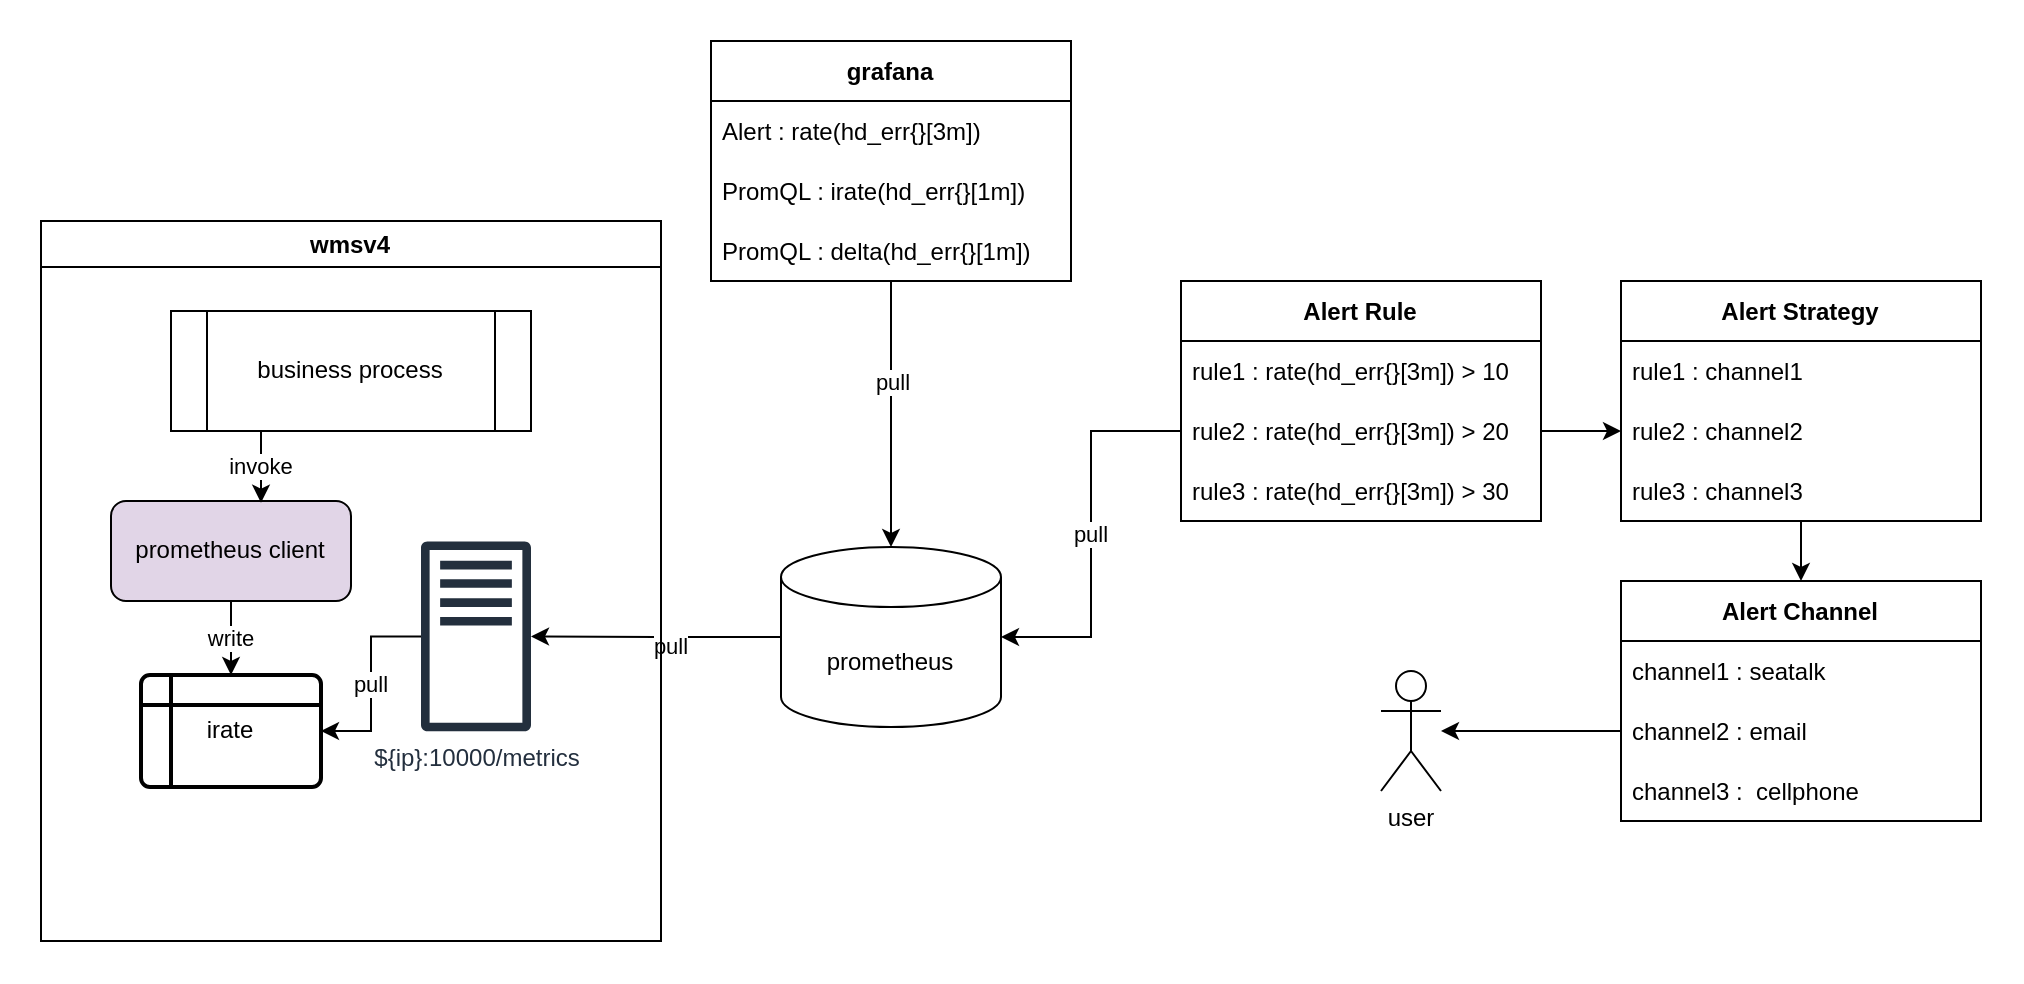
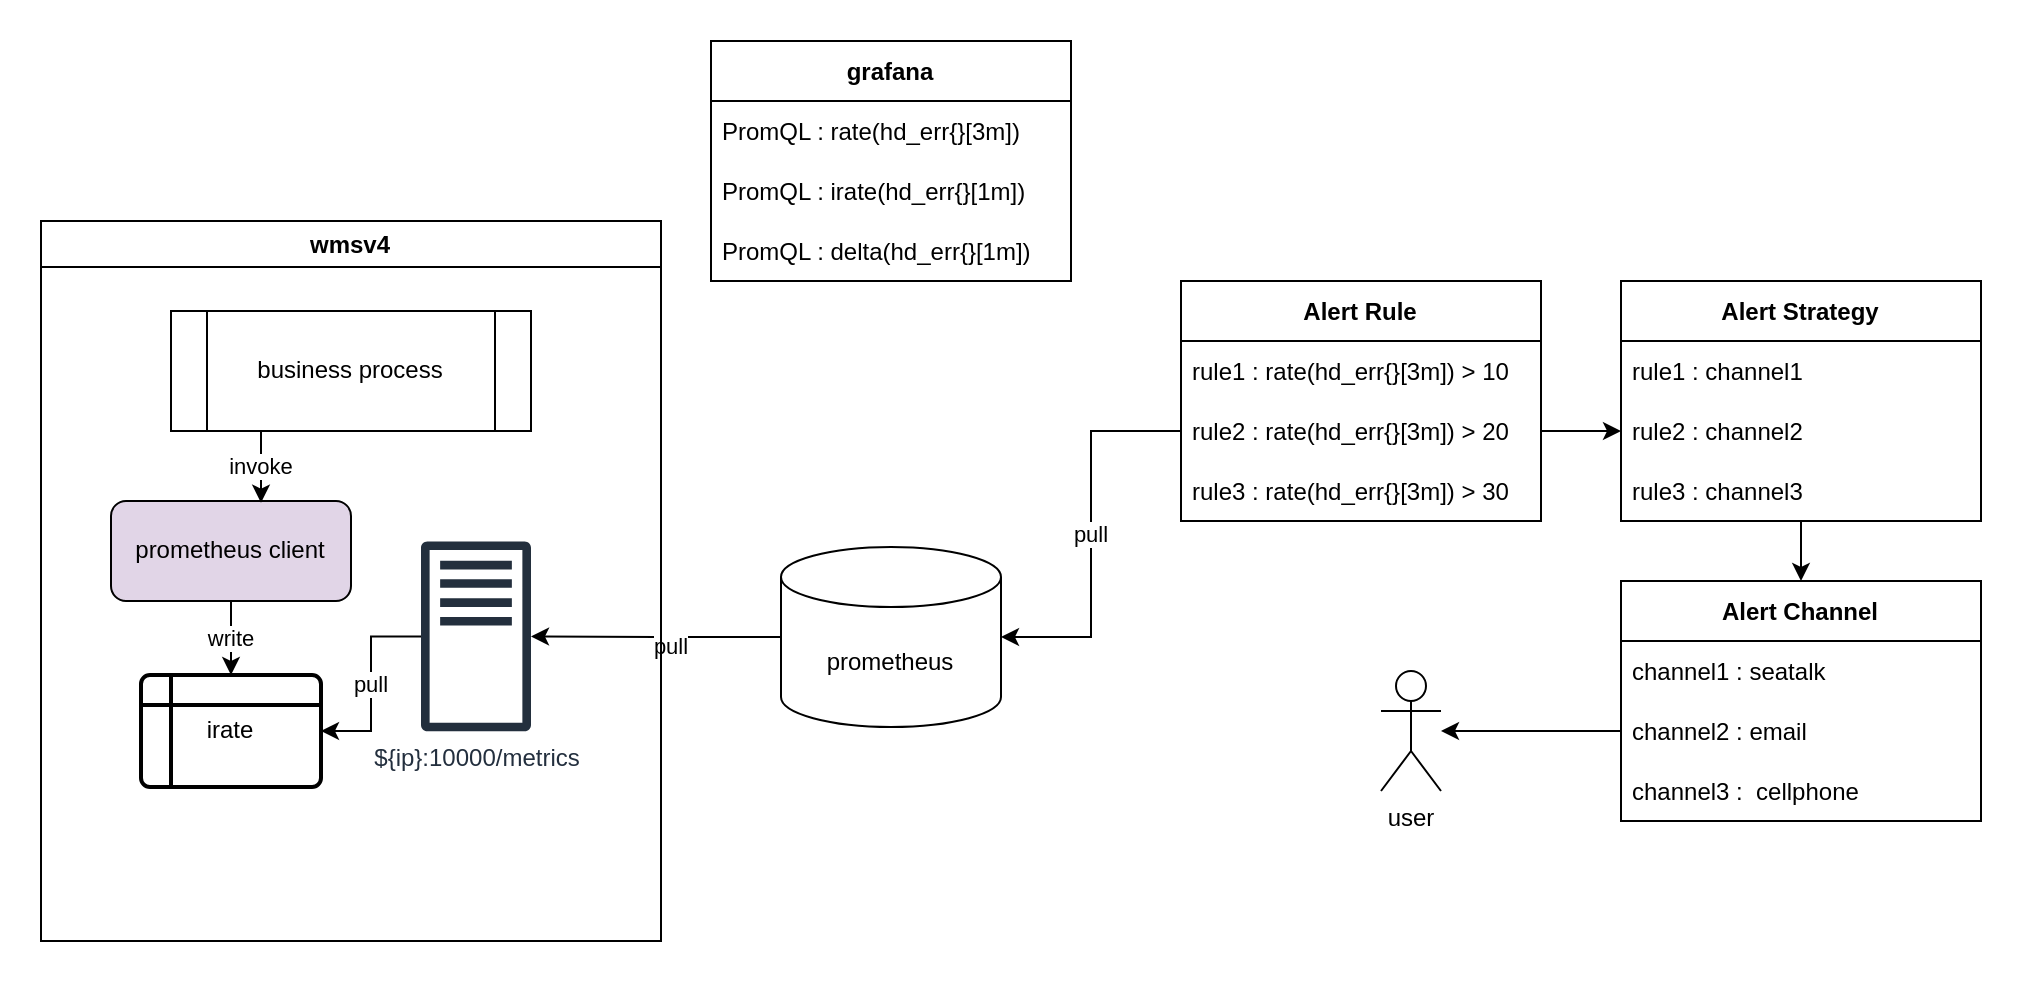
node "Alert : rate(hd_err{}[3m])": label "Alert : rate(hd_err{}[3m])" -> "PromQL : rate(hd_err{}[3m])"
edge "grafana" -> "prometheus": removed, label "pull"
